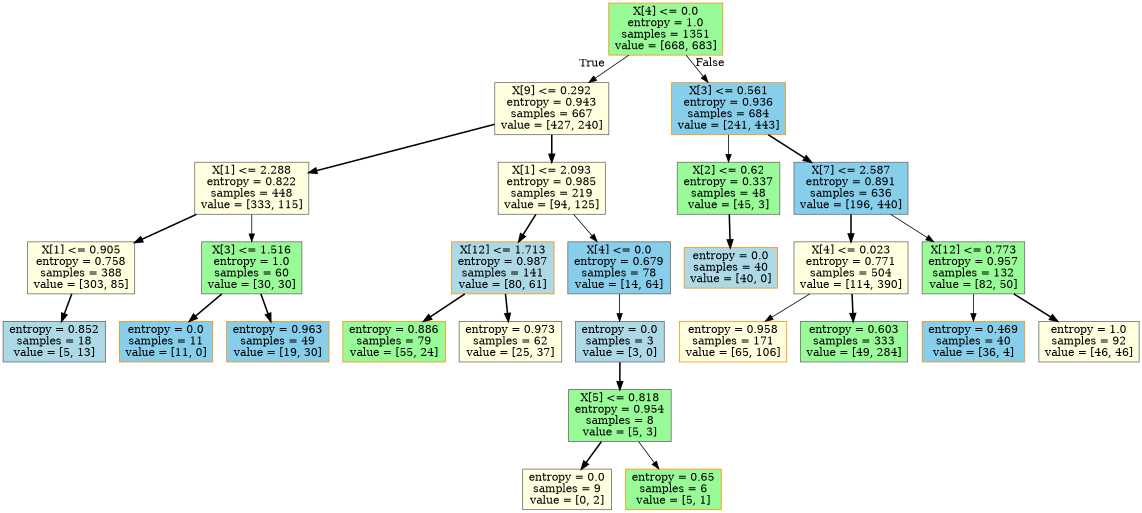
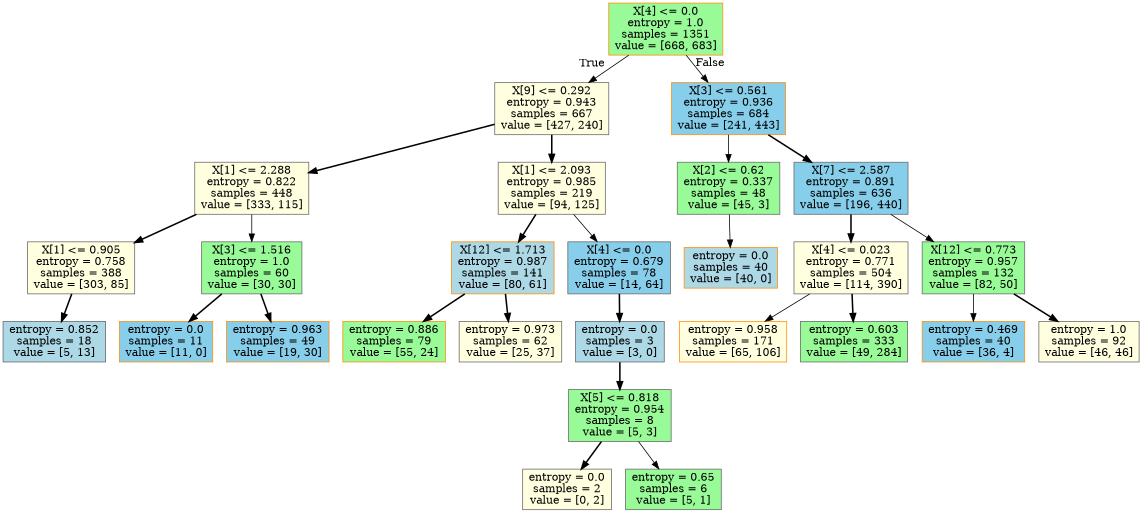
edge "X[2] <= 0.62 entropy = 0.337 samples = 48 value = [45, 3]" -> "entropy = 0.0 samples = 40 value = [40, 0]": style bold -> solid
edge "X[4] <= 0.0 entropy = 0.679 samples = 78 value = [14, 64]" -> "entropy = 0.0 samples = 3 value = [3, 0]": style solid -> bold
node "entropy = 0.0 samples = 9 value = [0, 2]": label "entropy = 0.0 samples = 9 value = [0, 2]" -> "entropy = 0.0 samples = 2 value = [0, 2]"
node "entropy = 0.65 samples = 6 value = [5, 1]": color darkorange -> gray40
